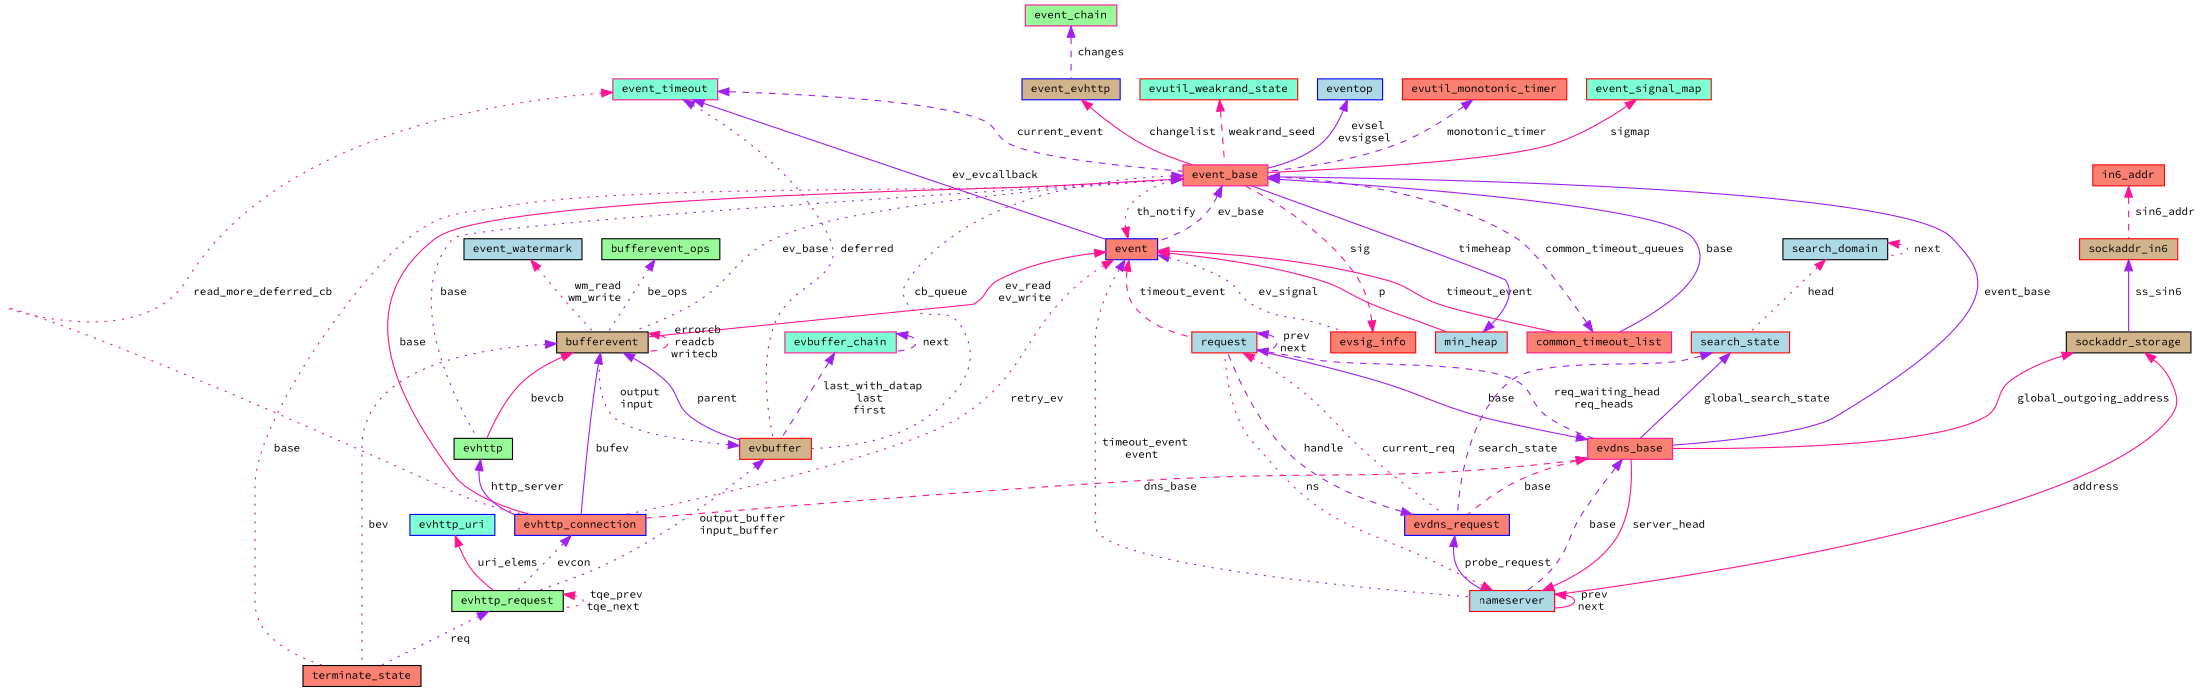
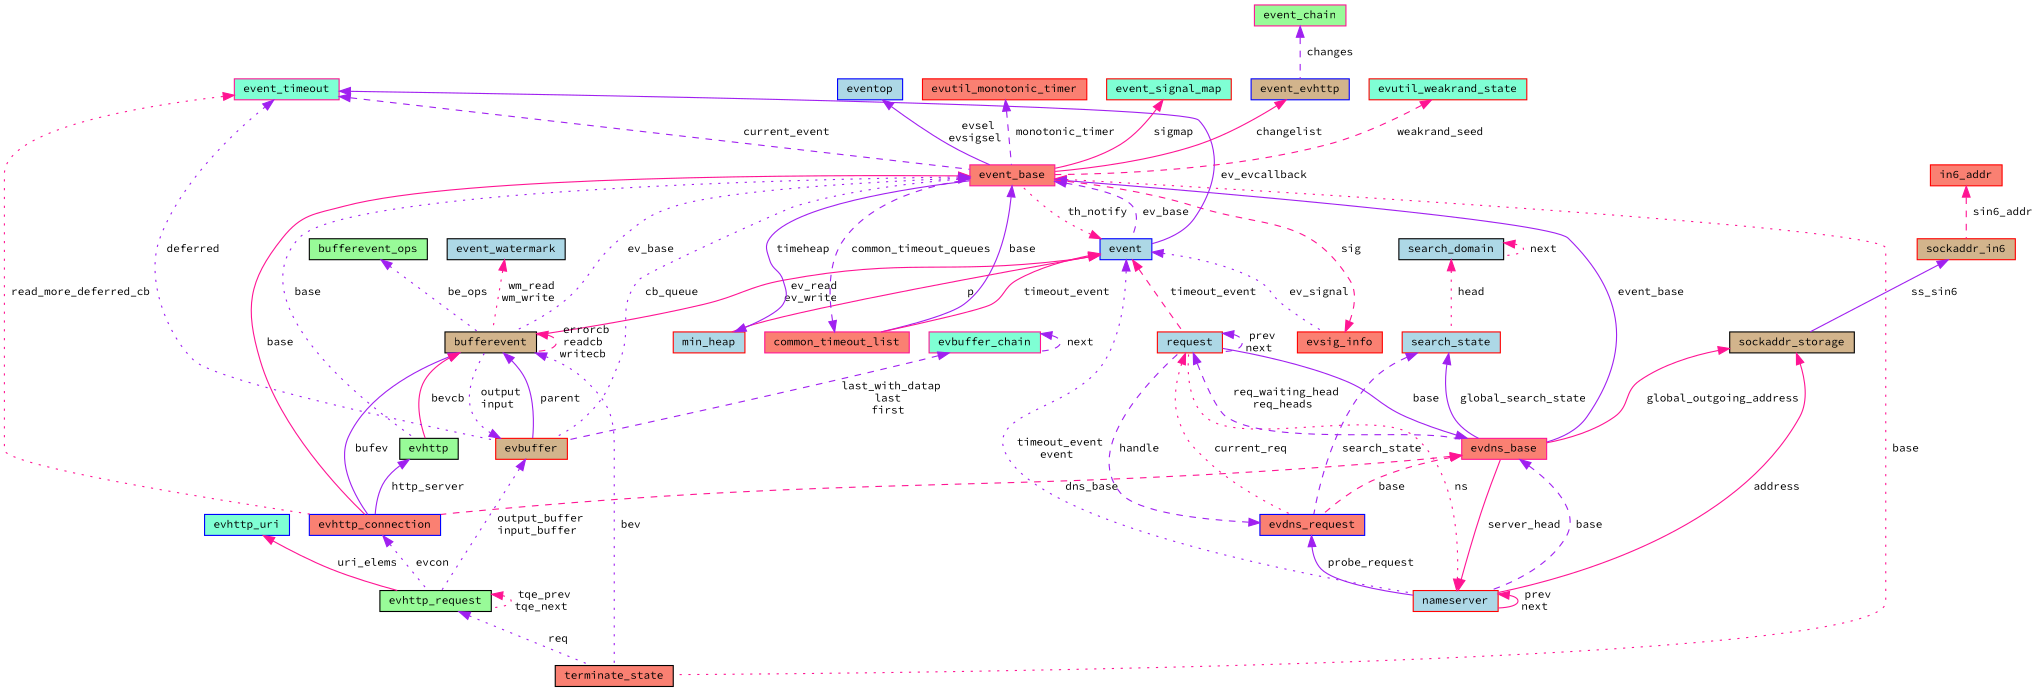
node "event": fillcolor salmon -> lightblue
edge "evhttp_connection" -> "event": removed, label "retry_ev"
